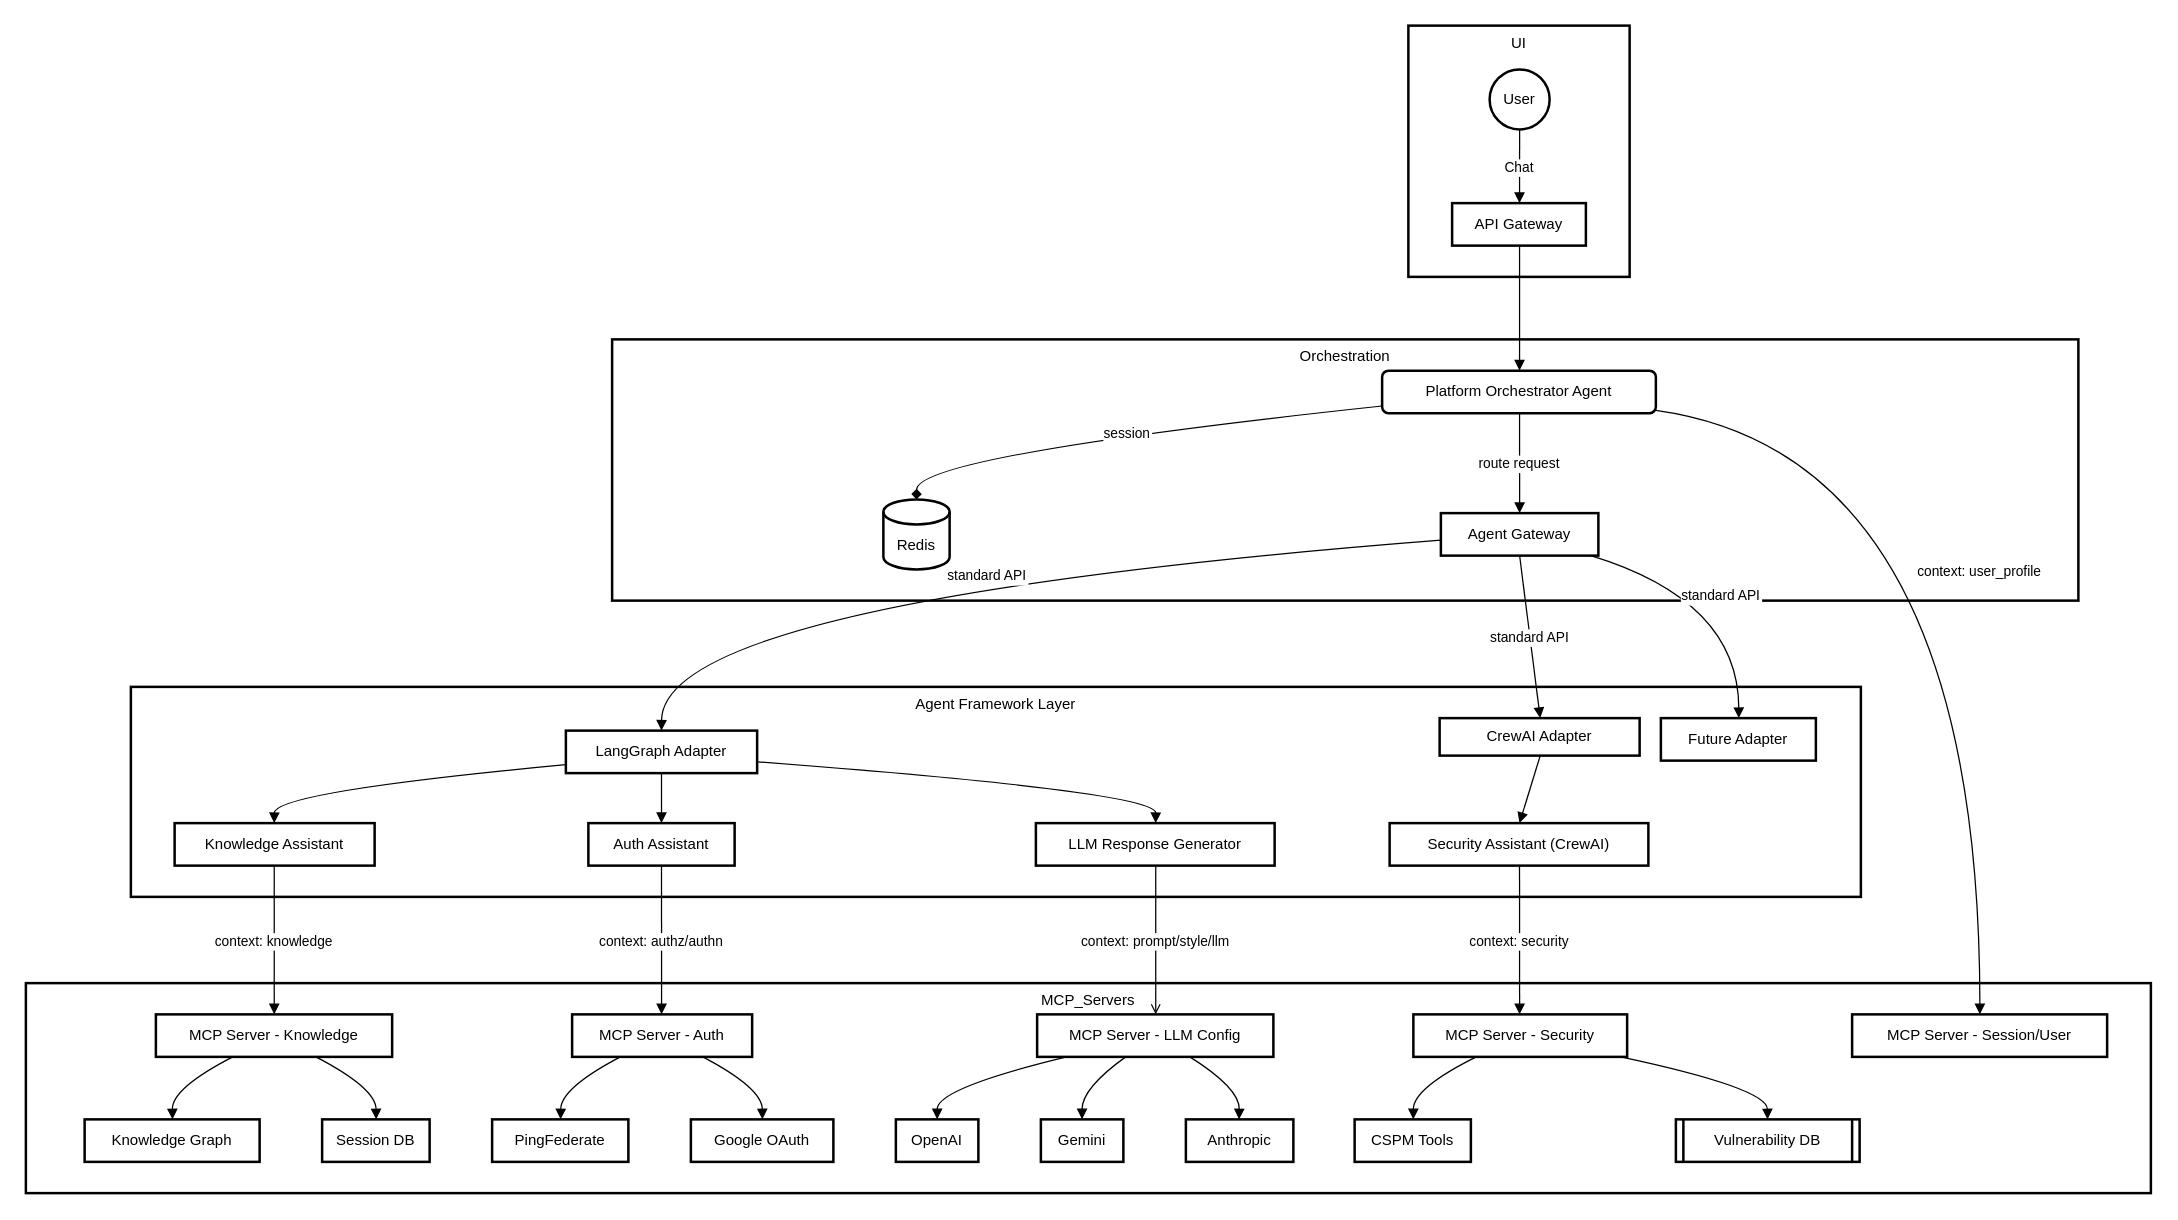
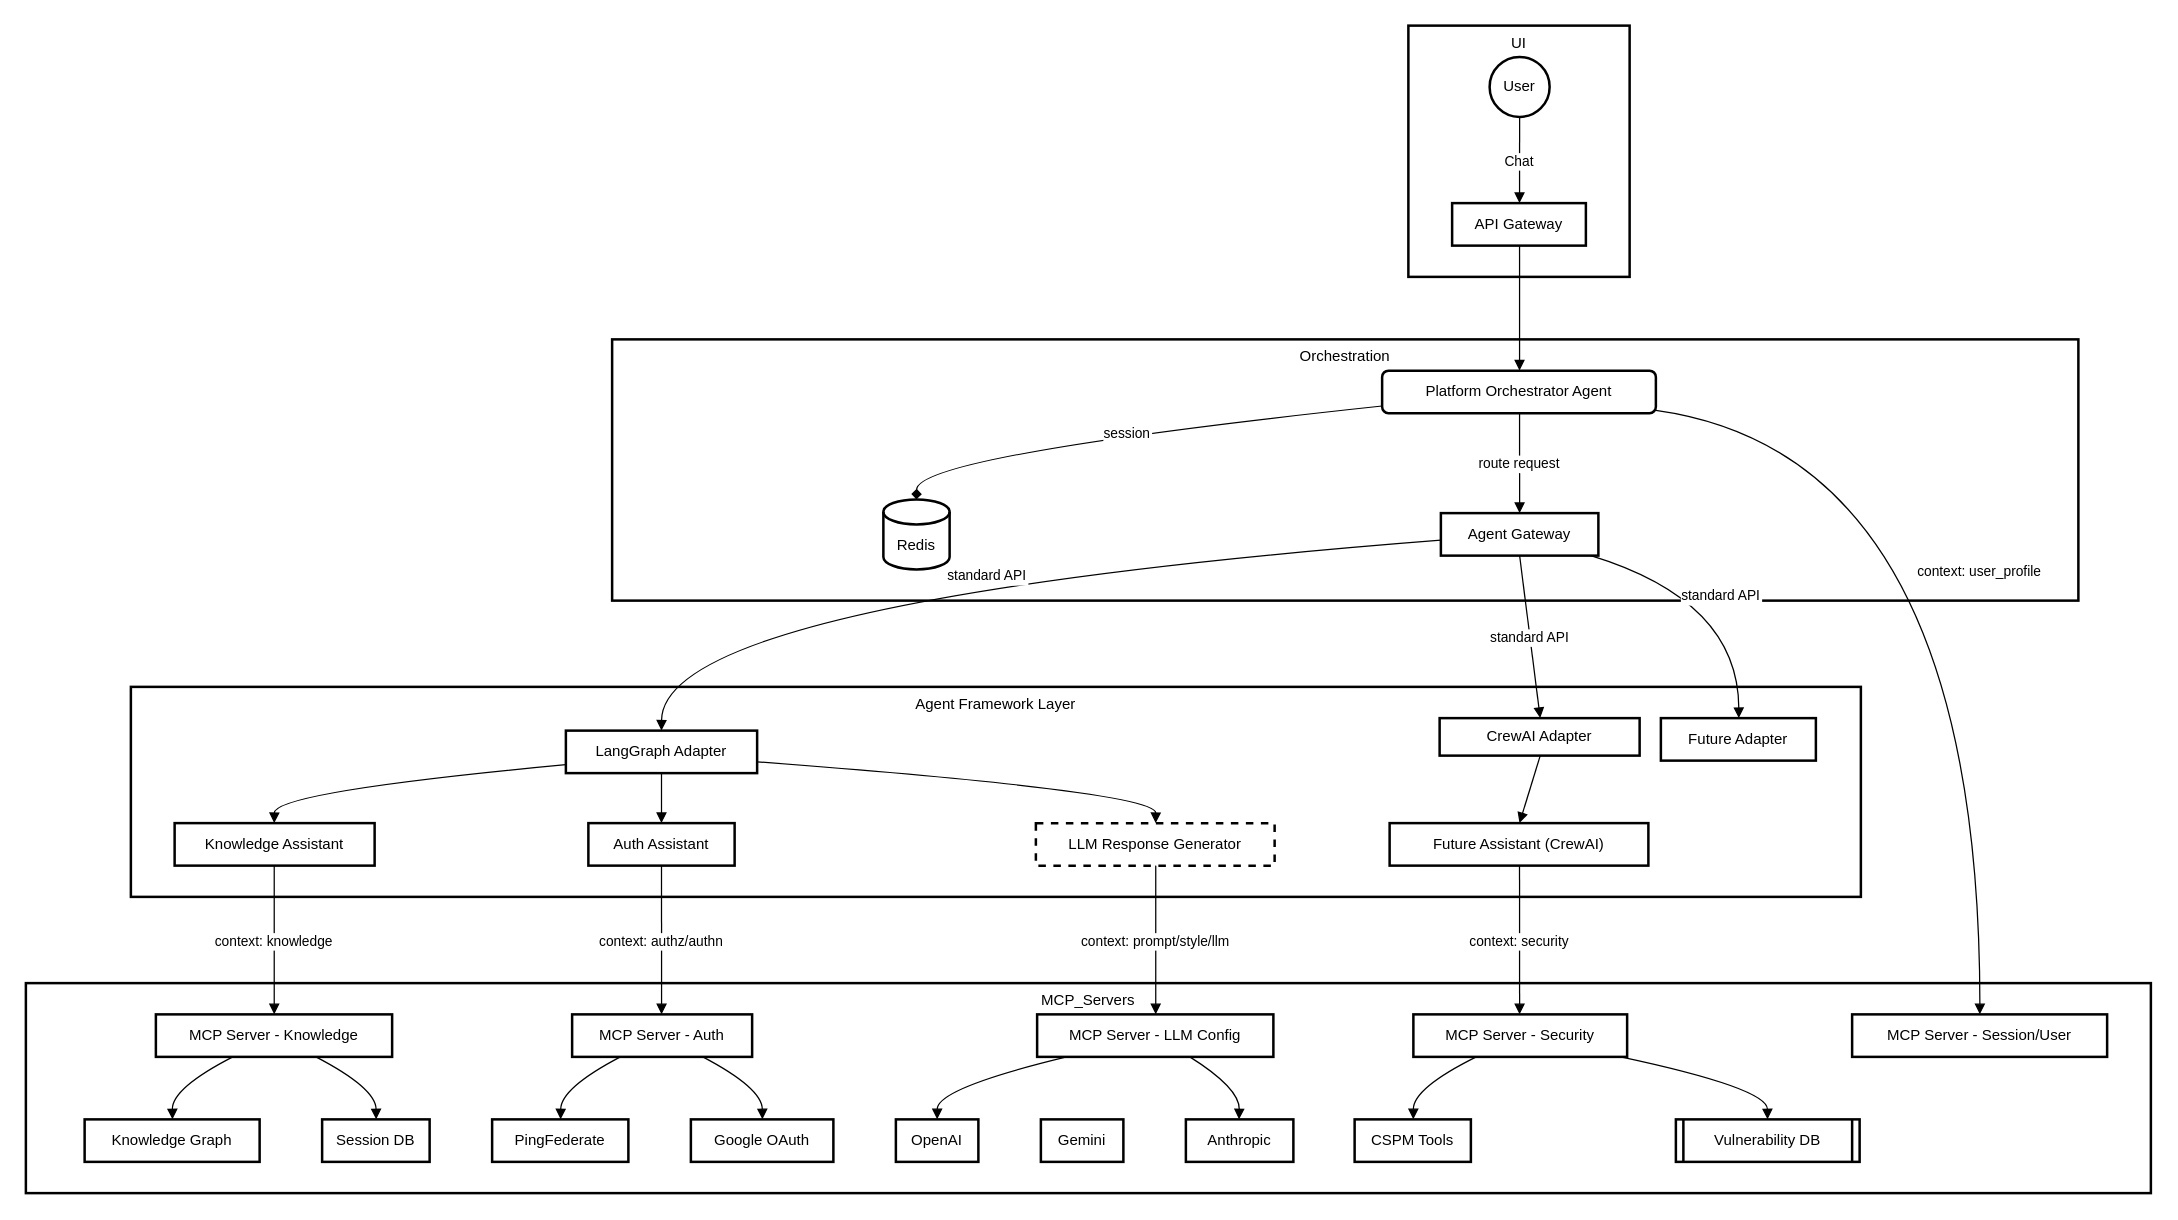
node "User": moved (1519, 99) -> (1519, 87)
node "LLM Response Generator": style solid -> dashed
node "Security Assistant (CrewAI)": label "Security Assistant (CrewAI)" -> "Future Assistant (CrewAI)"
edge "LLM Response Generator" -> "MCP Server - LLM Config": arrowhead open -> block
edge "MCP Server - LLM Config" -> "Gemini": removed
